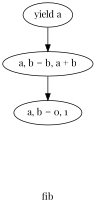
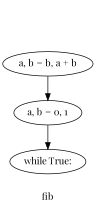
node "yield a": removed
node "while True:": added
